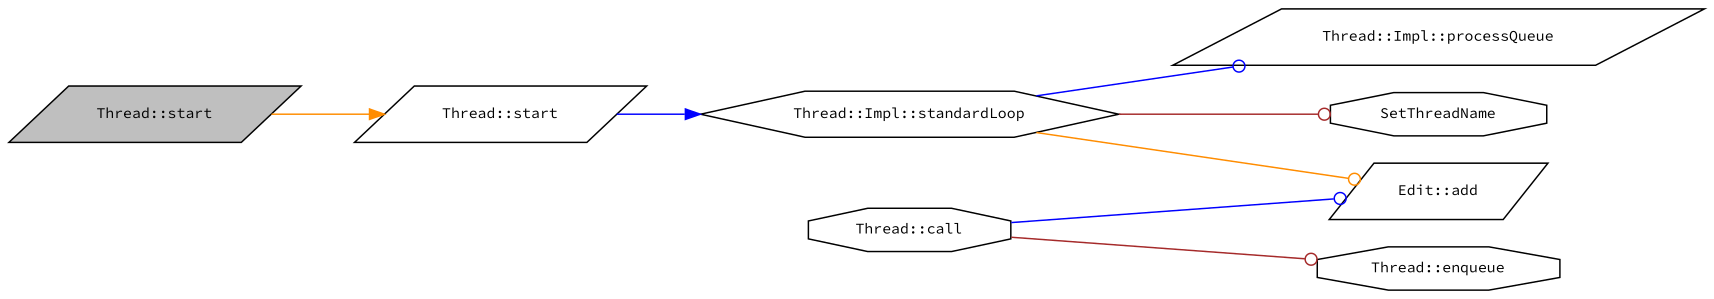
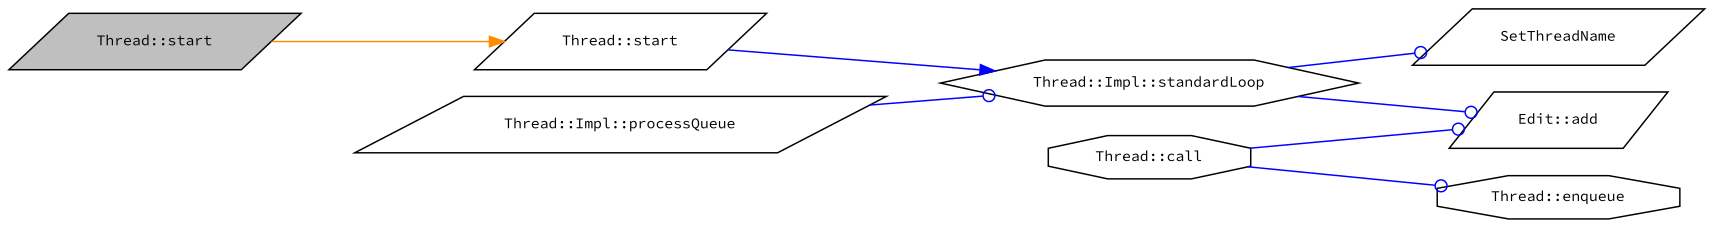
edge "Thread::Impl::standardLoop" -> "Thread::Impl::processQueue": reversed
edge "Thread::Impl::standardLoop" -> "SetThreadName": color brown -> blue
node "SetThreadName": shape octagon -> parallelogram
edge "Thread::Impl::standardLoop" -> "Edit::add": color darkorange -> blue
edge "Thread::call" -> "Thread::enqueue": color brown -> blue
